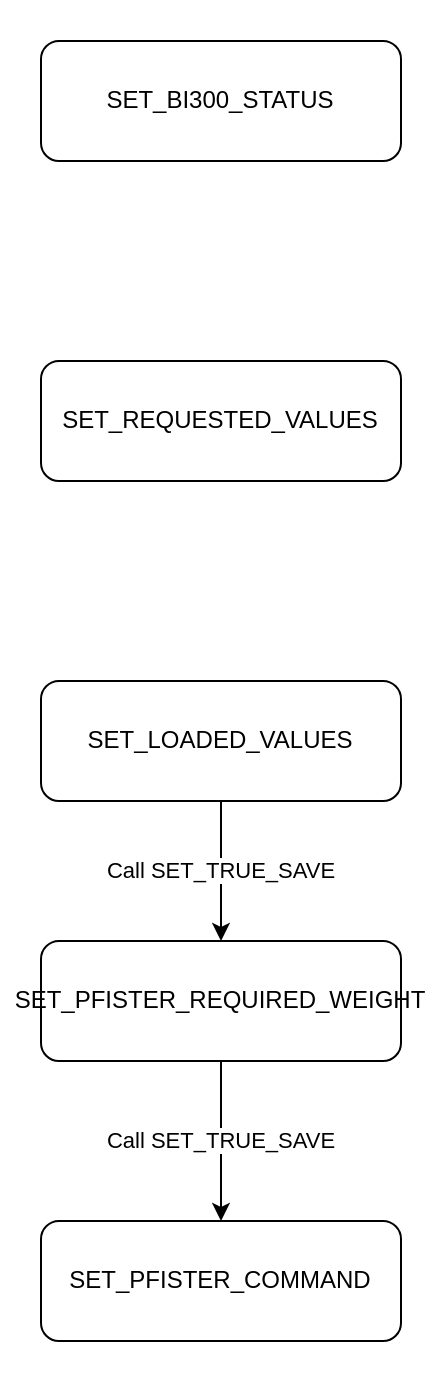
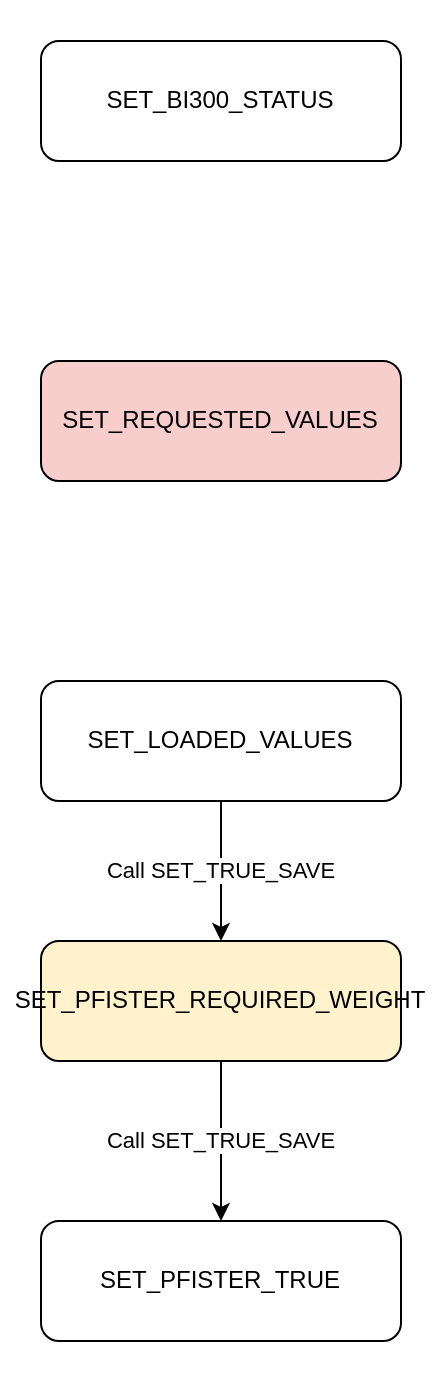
node "SET_REQUESTED_VALUES": fillcolor #ffffff -> #f8cecc
node "SET_PFISTER_REQUIRED_WEIGHT": fillcolor #ffffff -> #fff2cc
node "SET_PFISTER_COMMAND": label "SET_PFISTER_COMMAND" -> "SET_PFISTER_TRUE"
